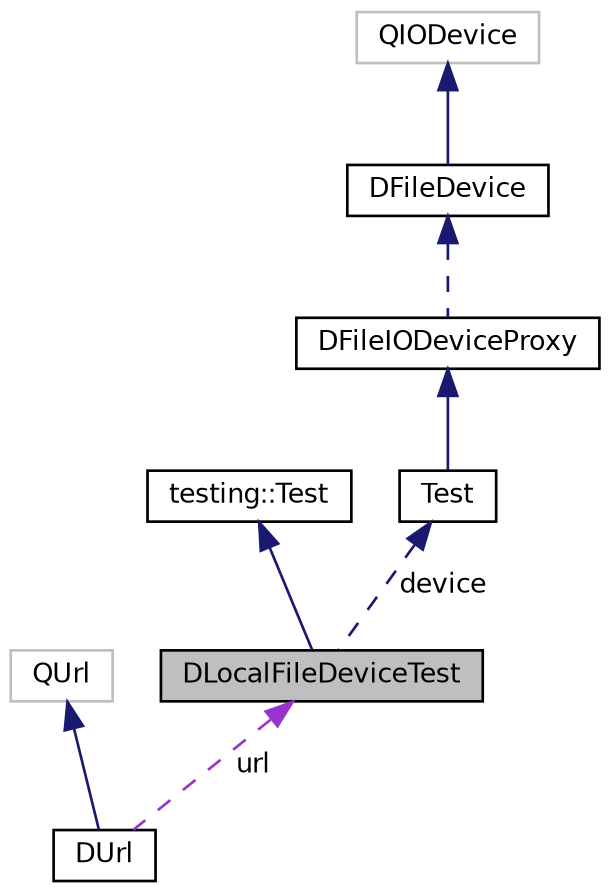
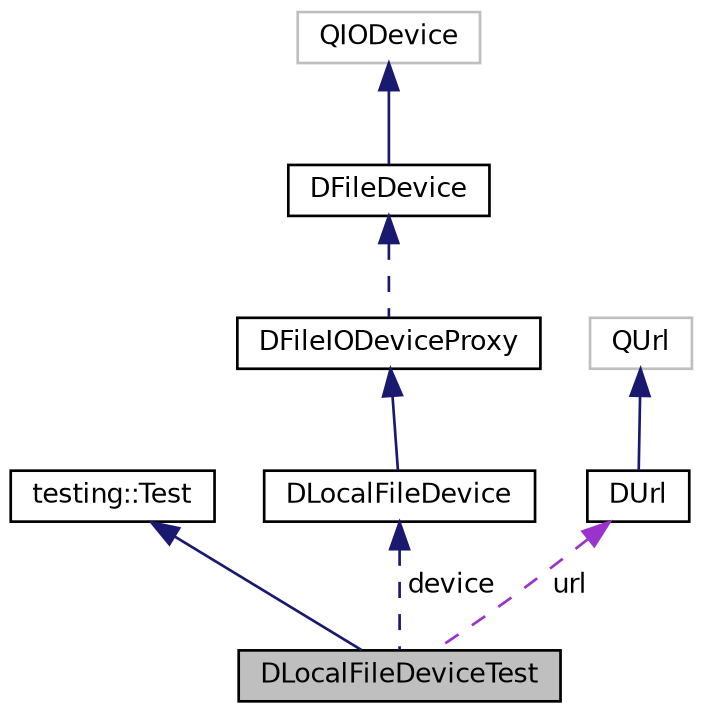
node "Test": label "Test" -> "DLocalFileDevice"
edge "DUrl" -> "DLocalFileDeviceTest": reversed
